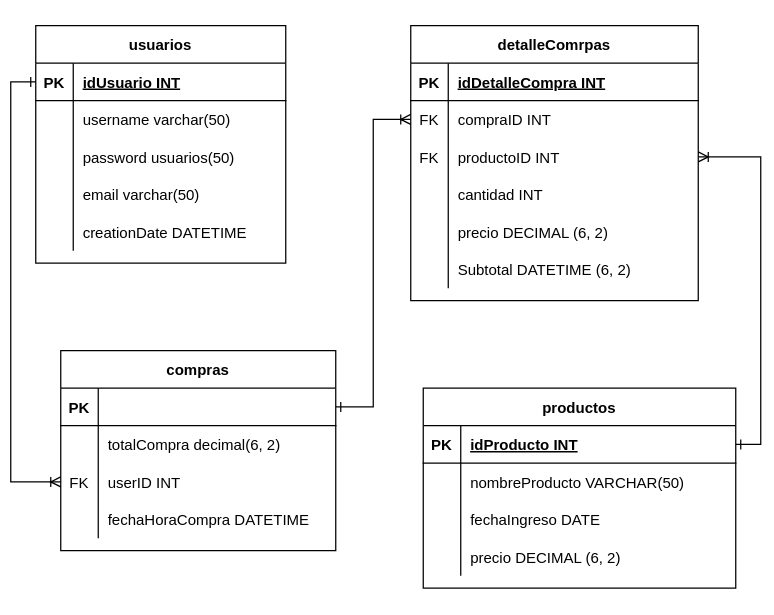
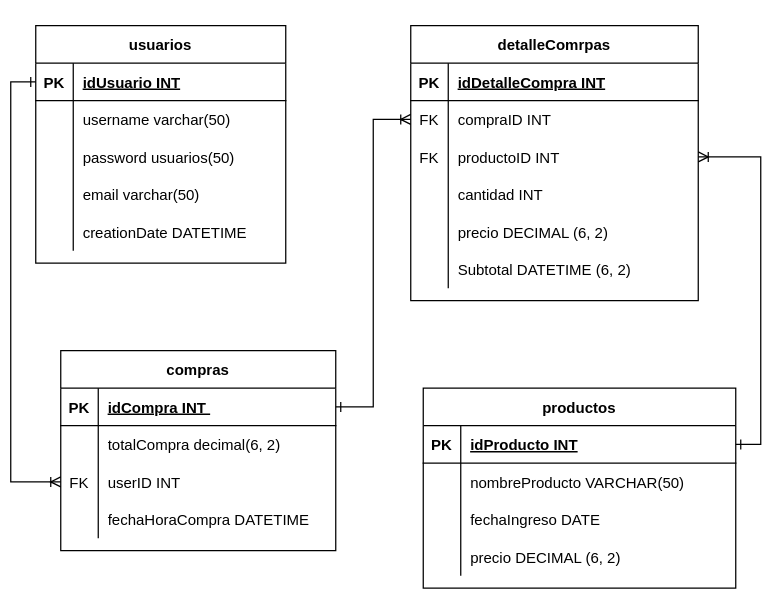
node "idCompra INT": added
